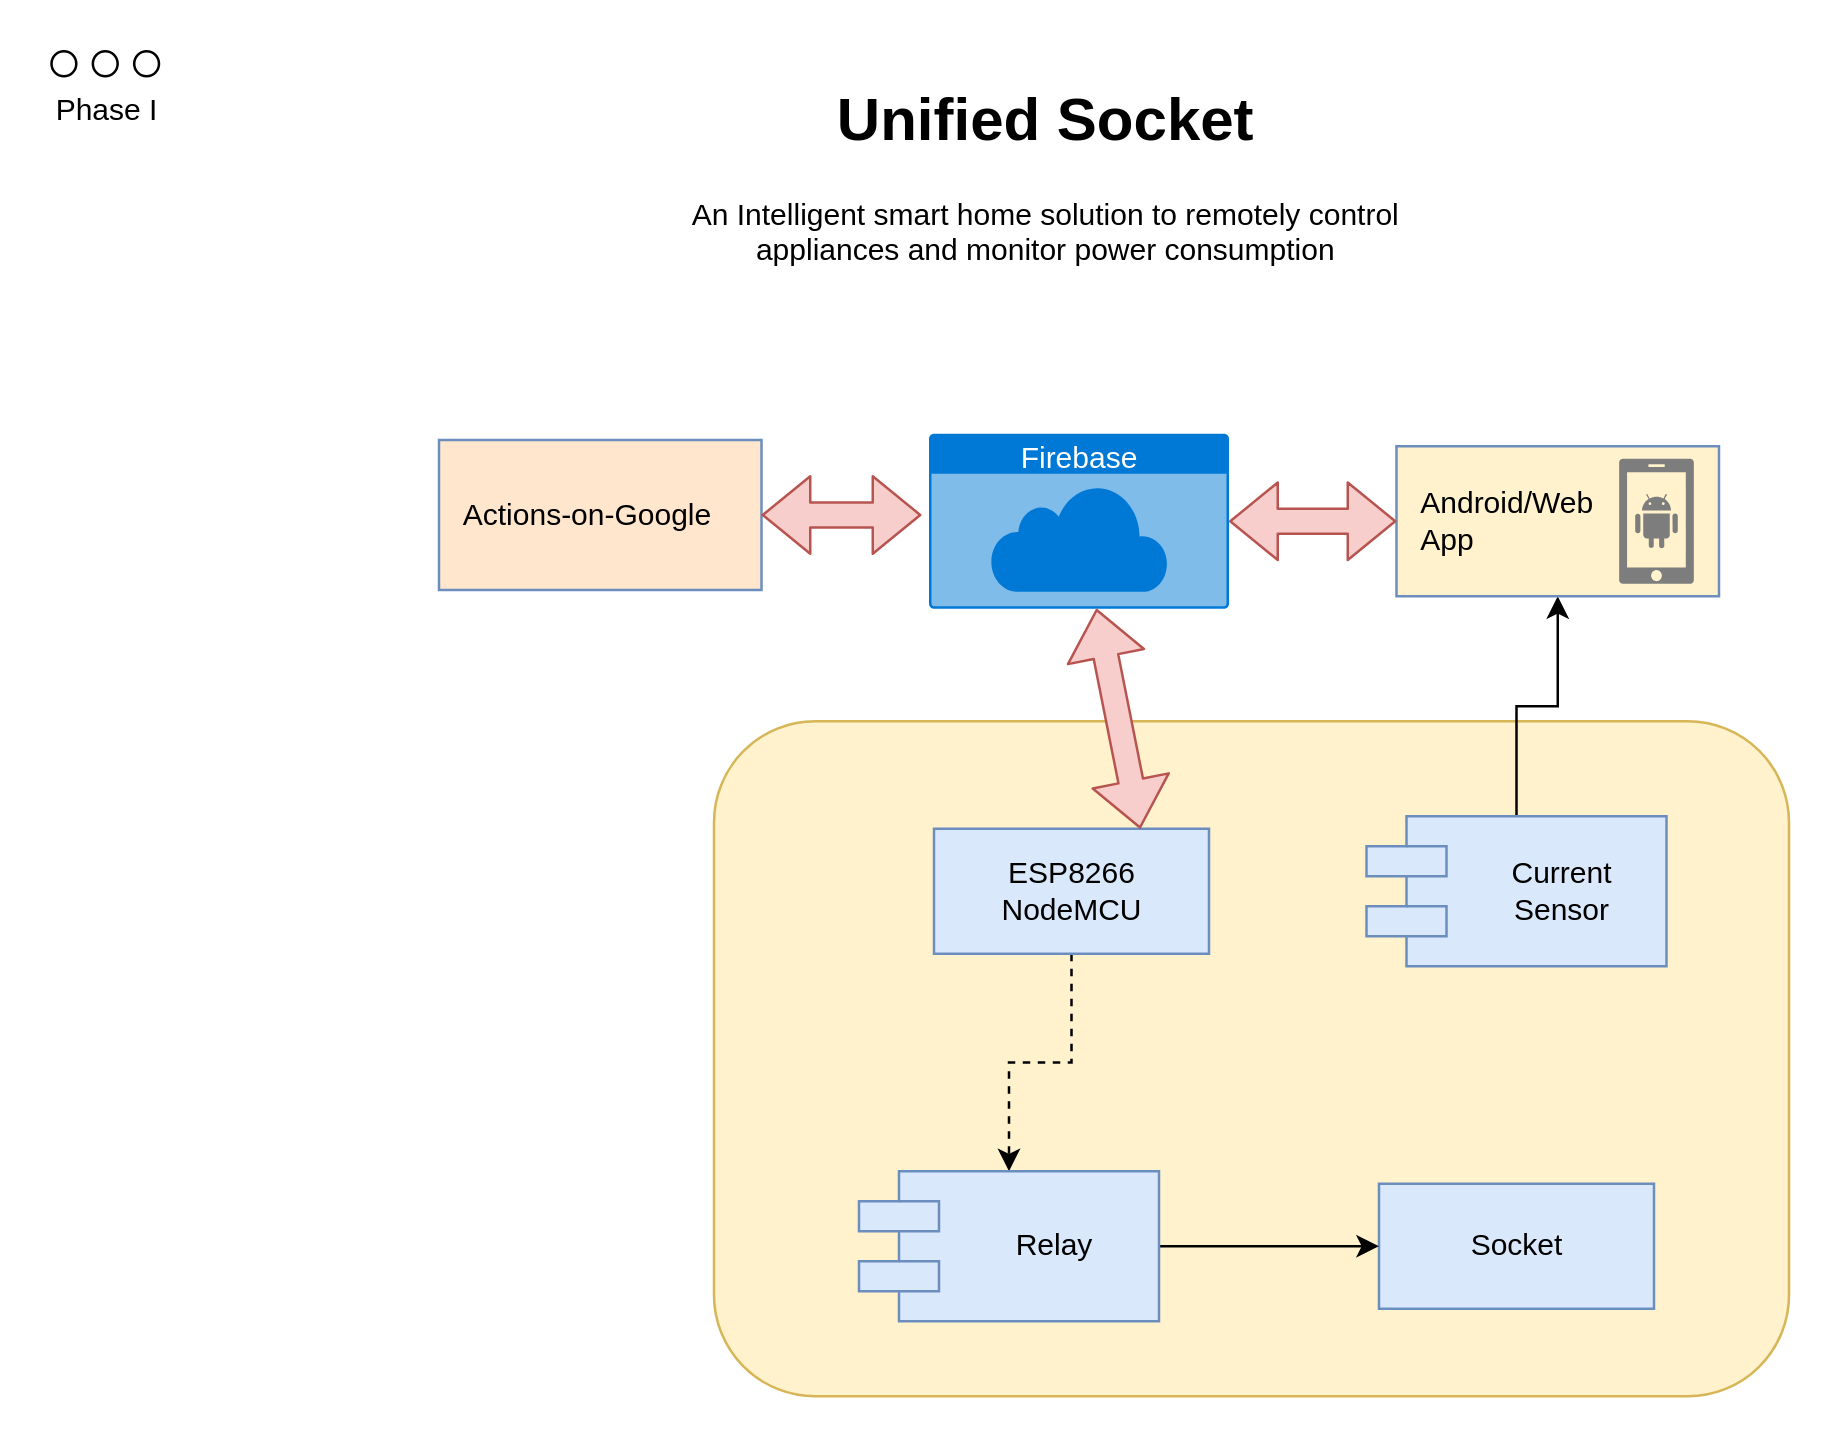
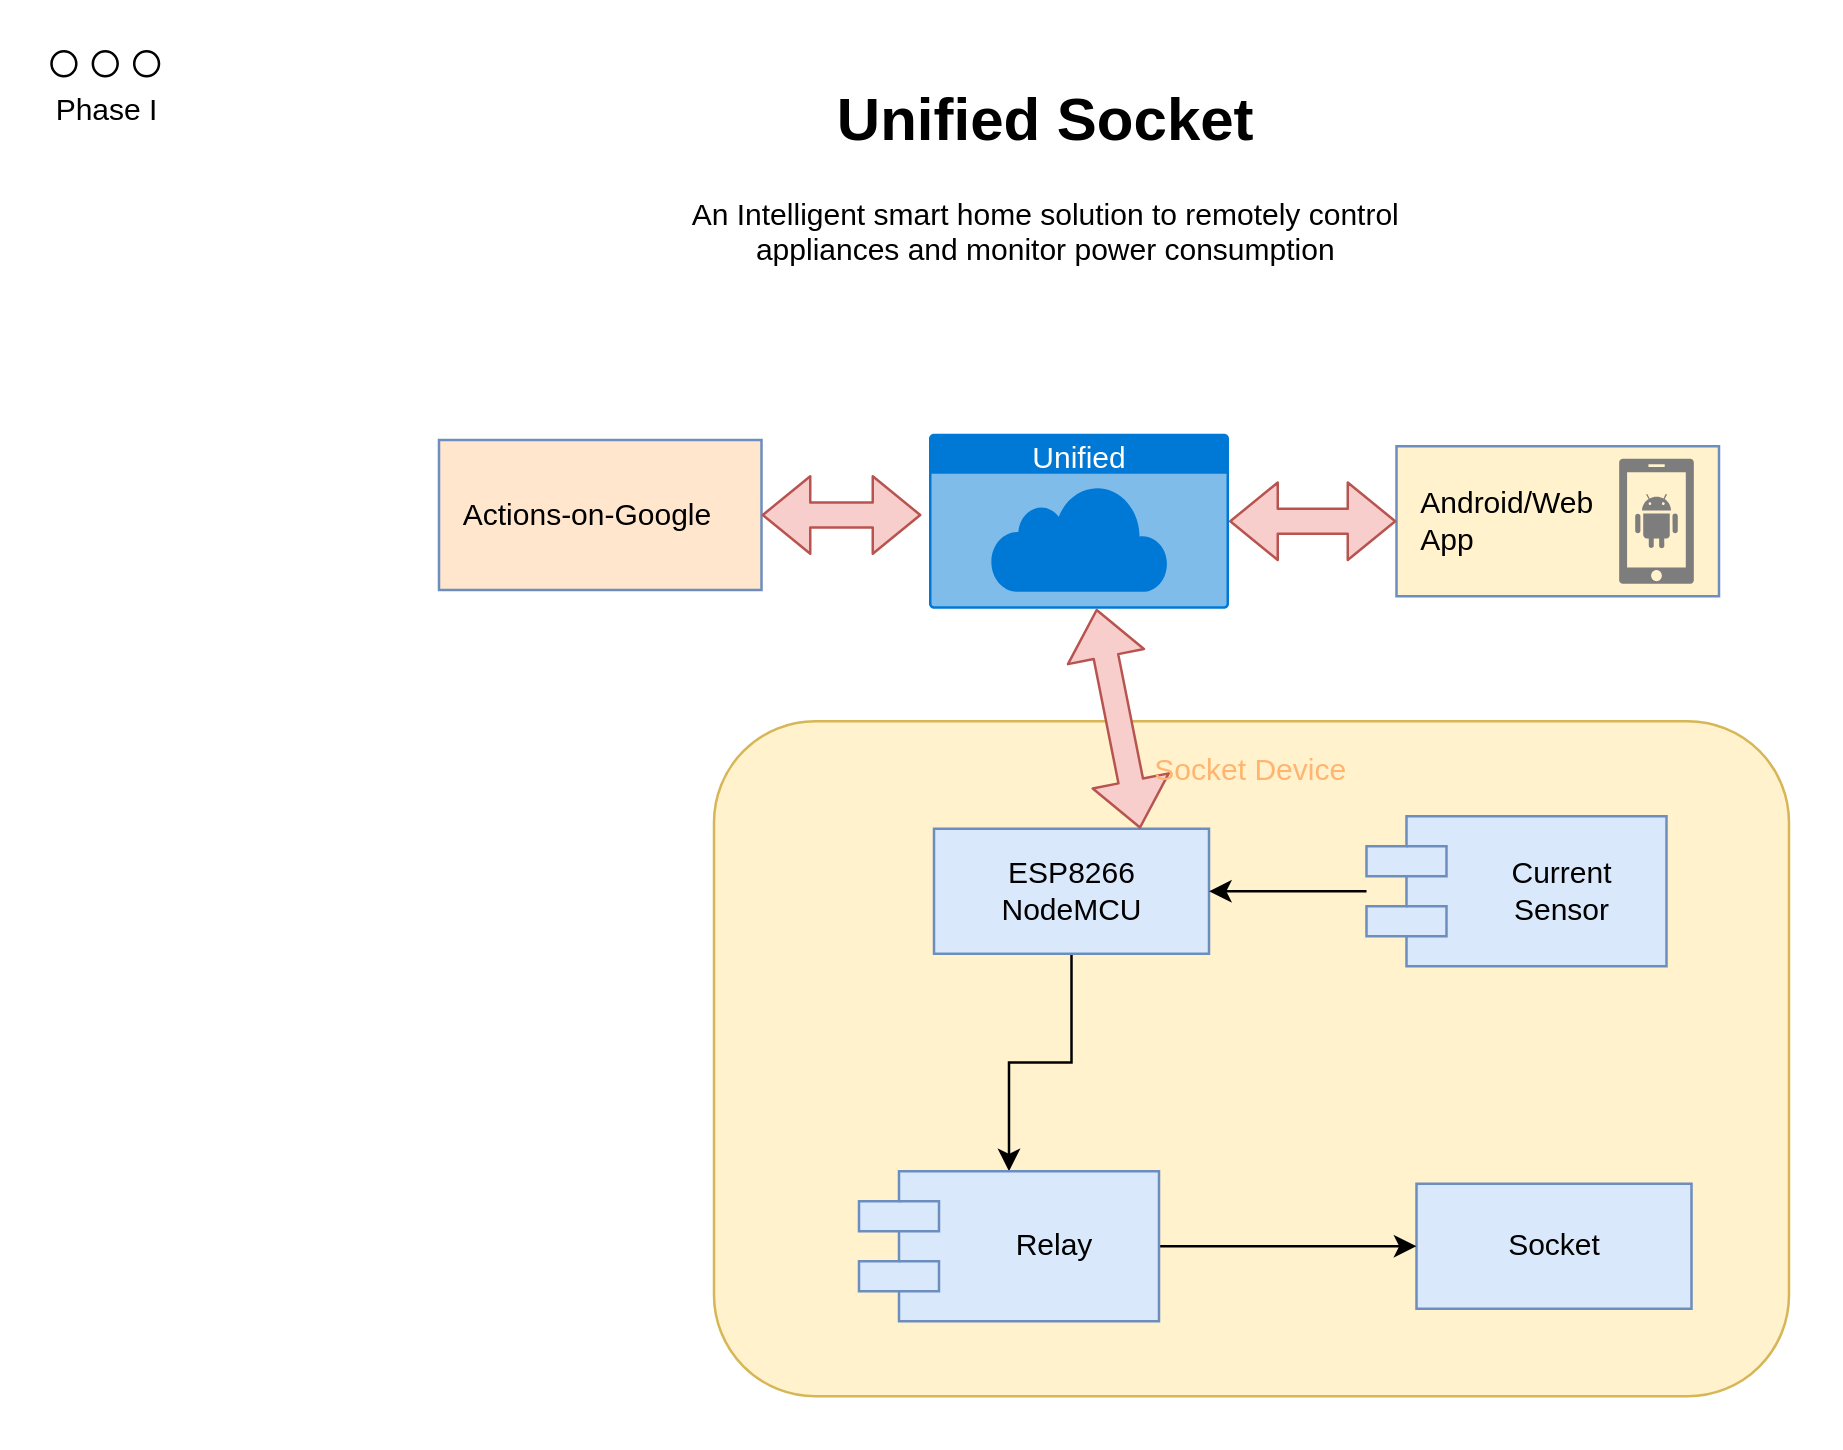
node "Firebase": label "Firebase" -> "Unified"
edge "Current Sensor" -> "Android/Web App": now "Current Sensor" -> "ESP8266 NodeMCU"
node "Socket Device": added
edge "ESP8266 NodeMCU" -> "Relay": style dashed -> solid
node "Socket": moved (1516, 1246) -> (1554, 1246)
